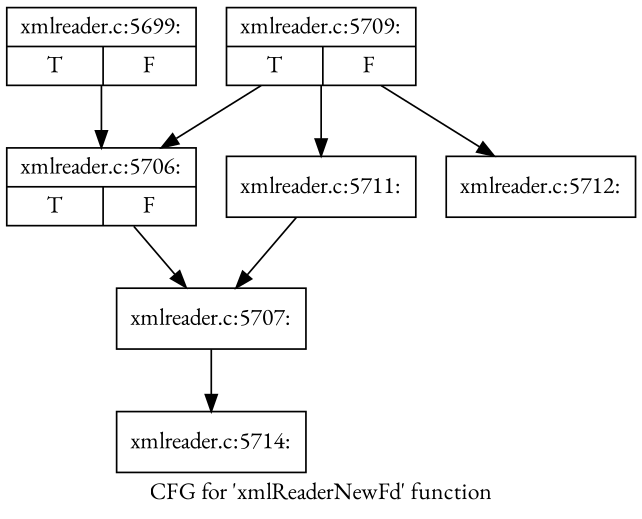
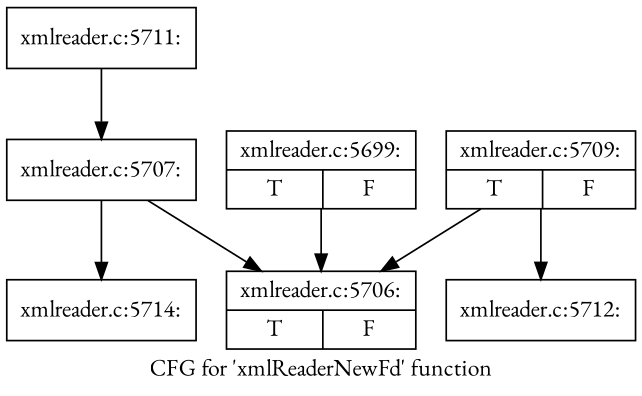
edge "xmlreader.c:5709:" -> "xmlreader.c:5711:": removed
edge "xmlreader.c:5706:" -> "xmlreader.c:5707:": reversed
